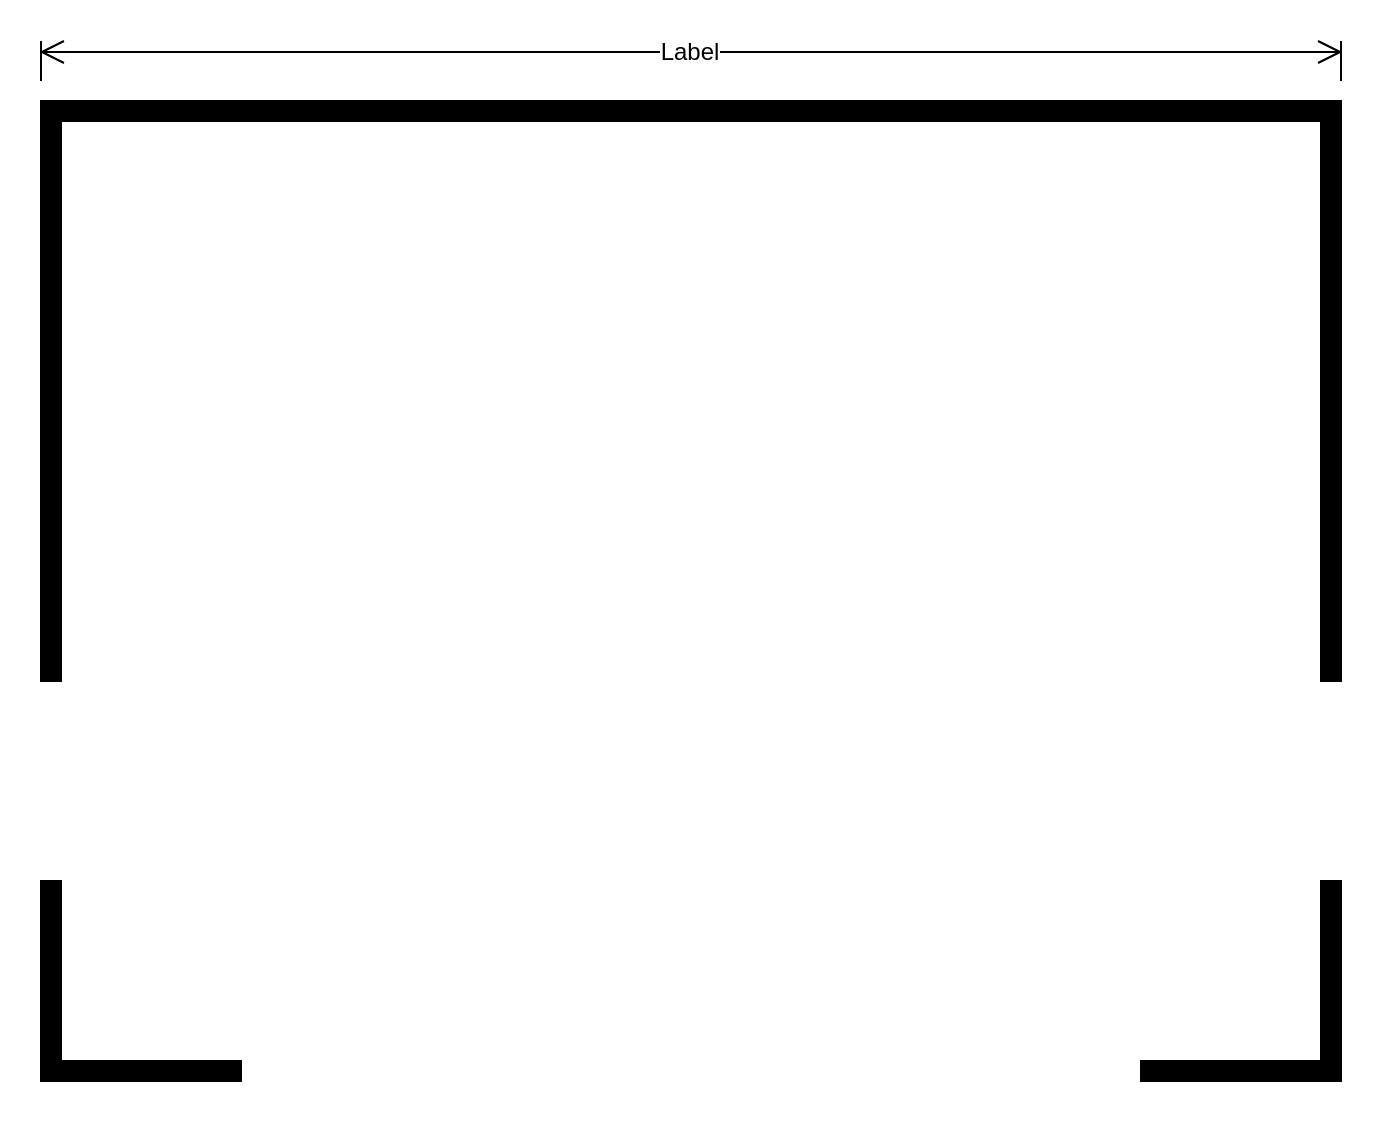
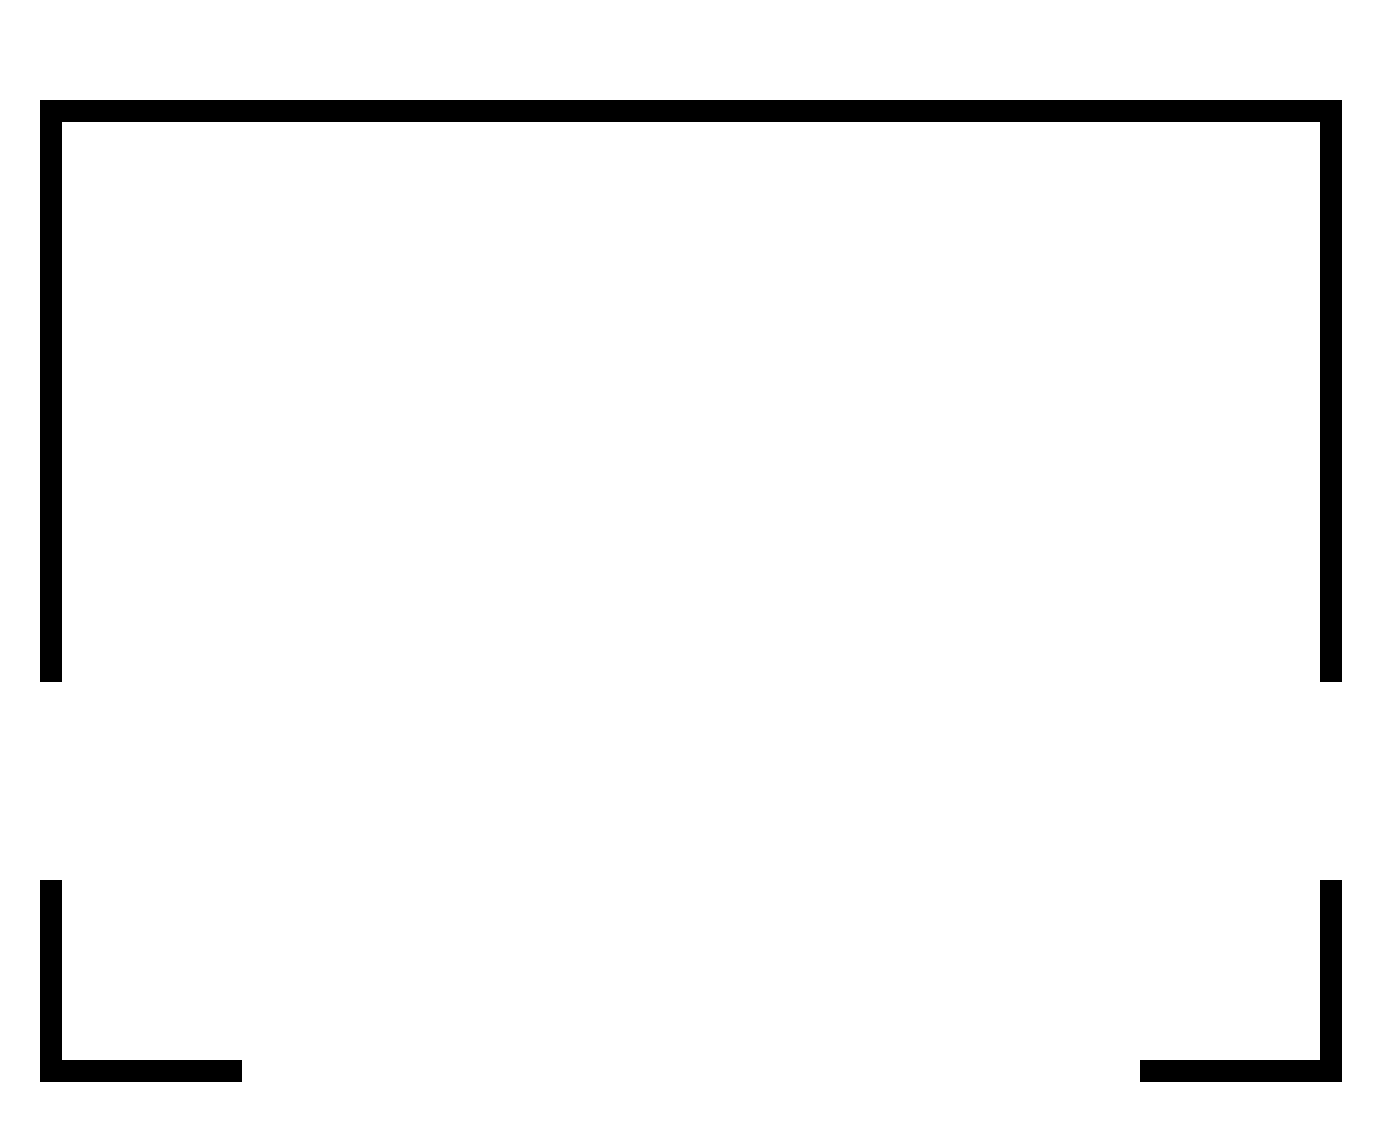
node "Label": removed
